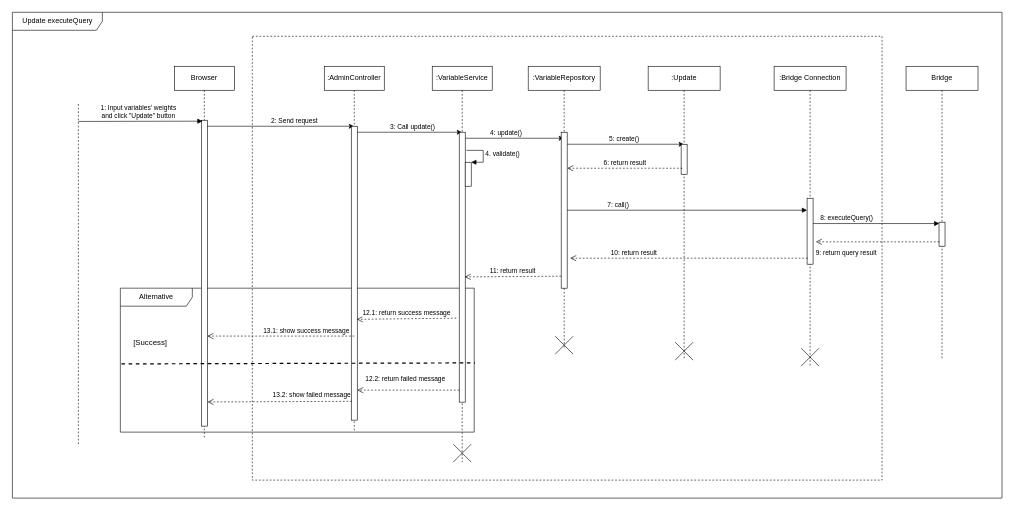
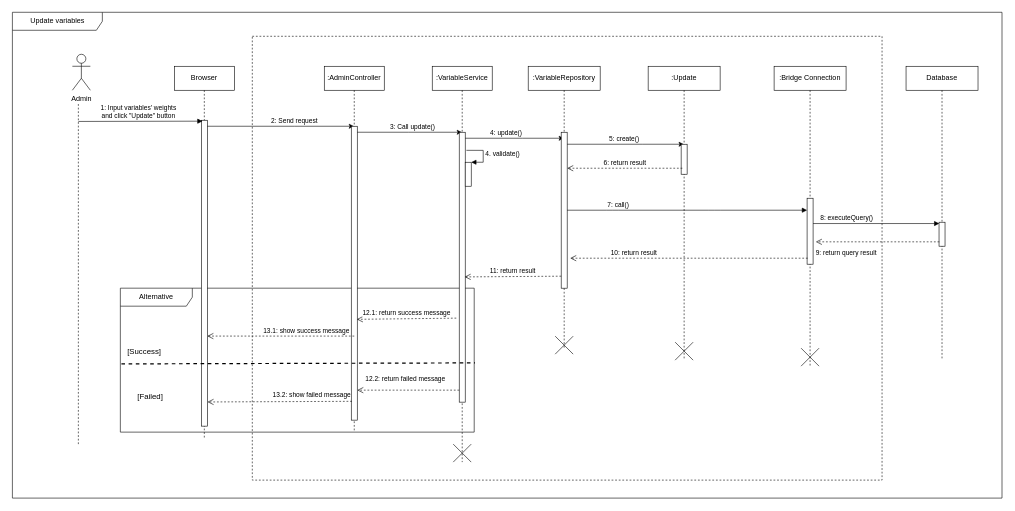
node "Update executeQuery": label "Update executeQuery" -> "Update variables"
node "Admin": added
node "Bridge": label "Bridge" -> "Database"
node "[Success]": moved (150, 342) -> (144, 351)
node "[Failed]": added
